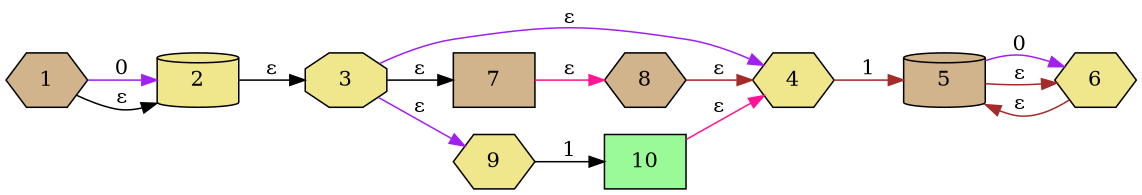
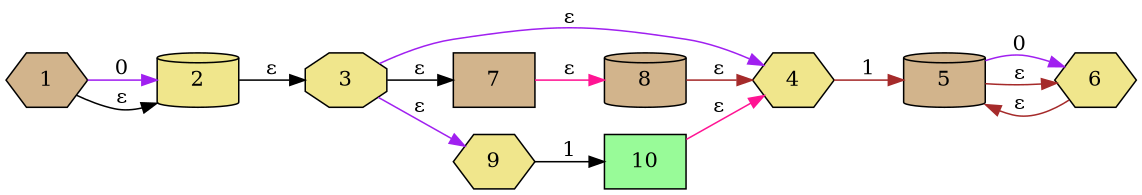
node "8": shape hexagon -> cylinder
